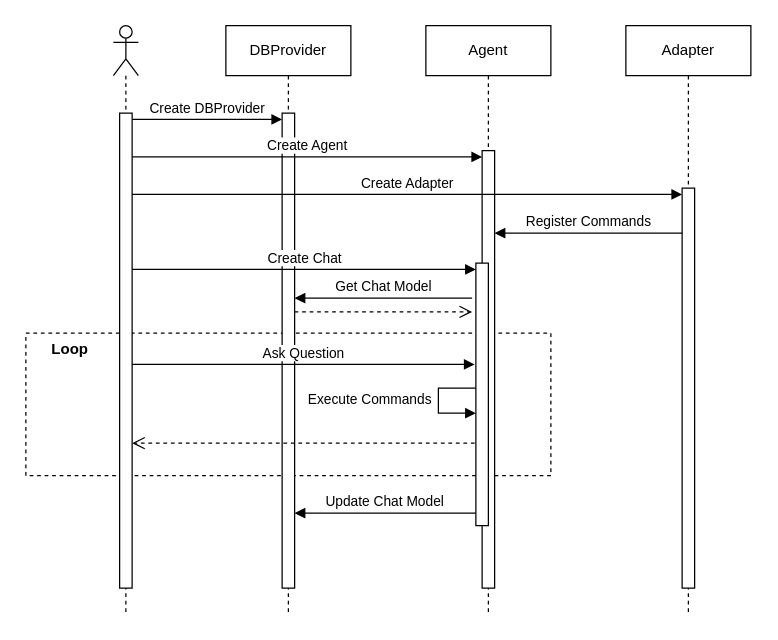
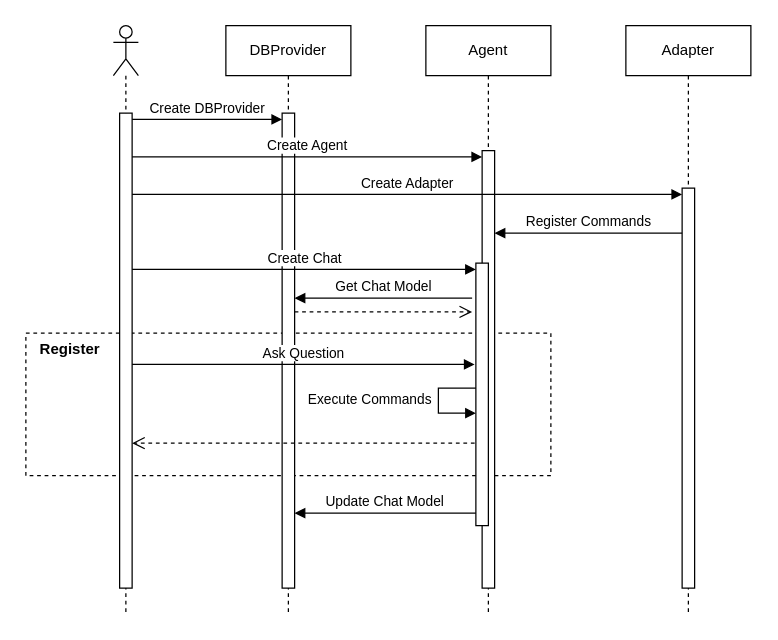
node "Loop": label "Loop" -> "Register"
